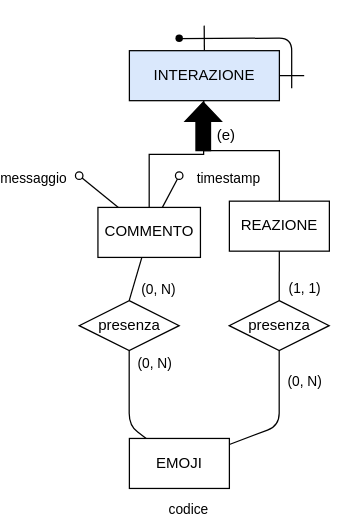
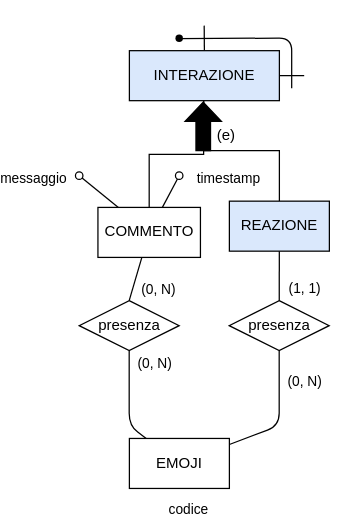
node "REAZIONE": fillcolor #ffffff -> #dae8fc
